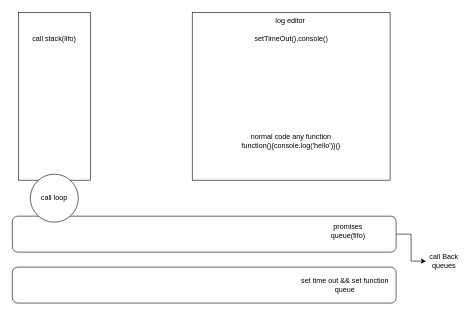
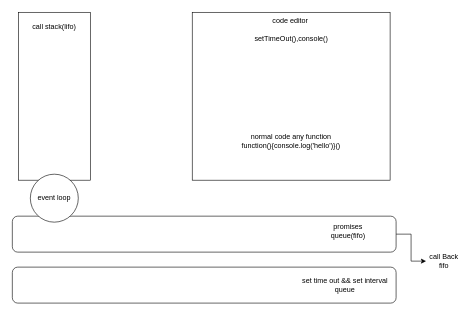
node "log editor": label "log editor" -> "code editor"
node "call stack(lifo)": moved (54, 39) -> (54, 27)
node "call loop": label "call loop" -> "event loop"
node "call Back queues": label "call Back queues" -> "call Back fifo"
node "set time out && set function queue": label "set time out && set function queue" -> "set time out && set interval queue"
